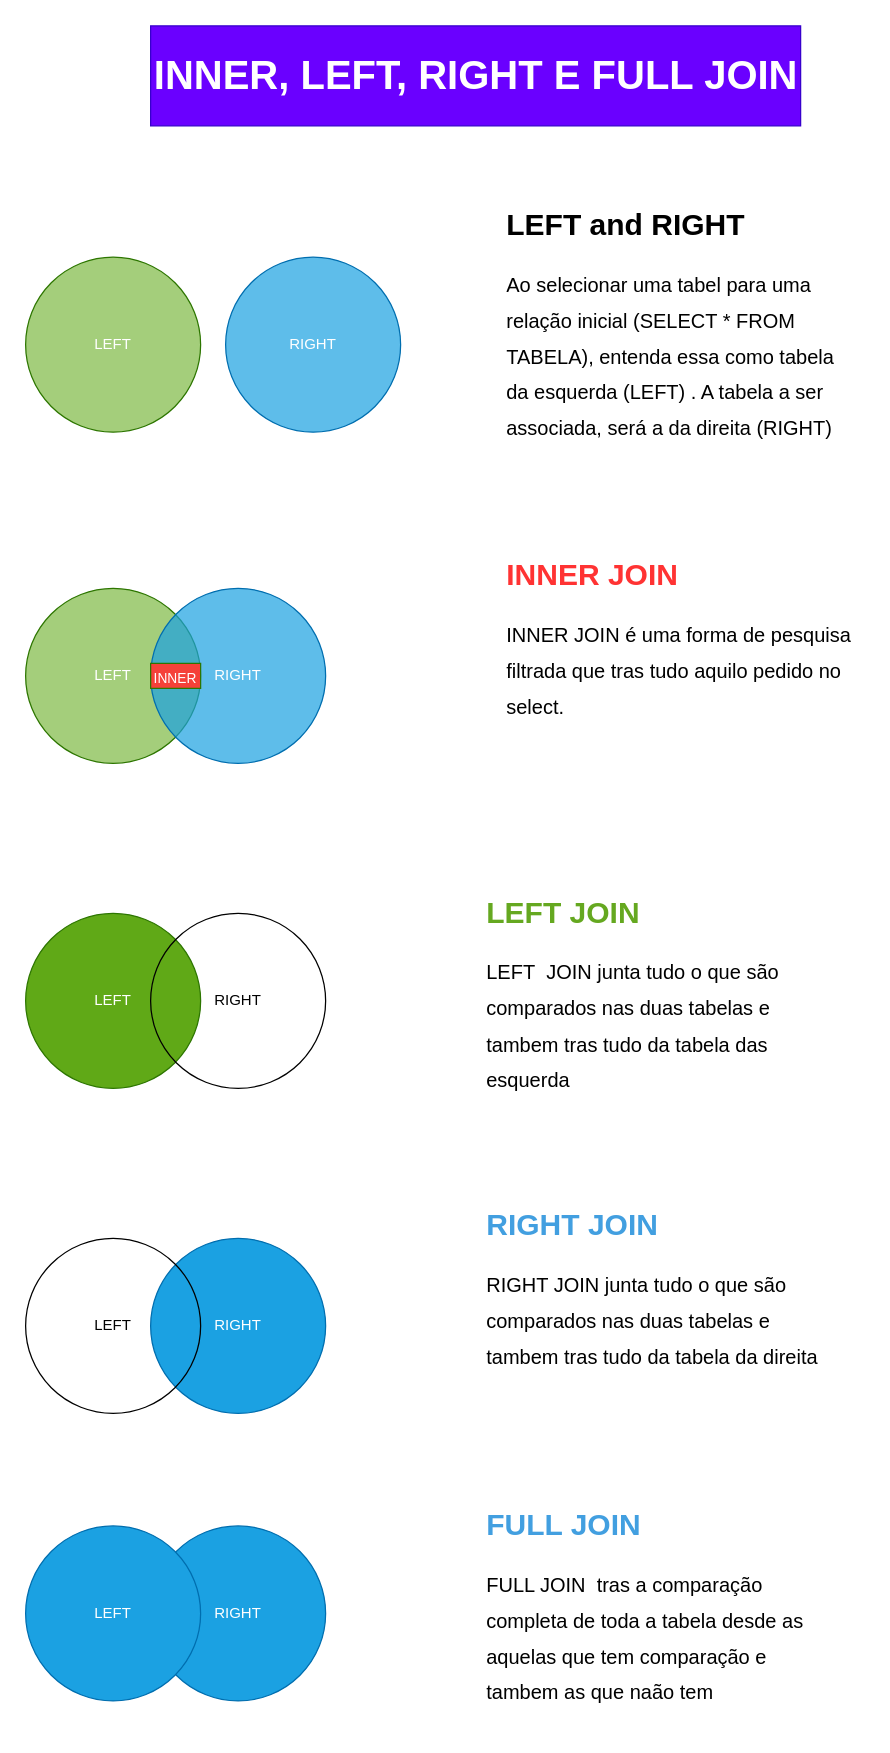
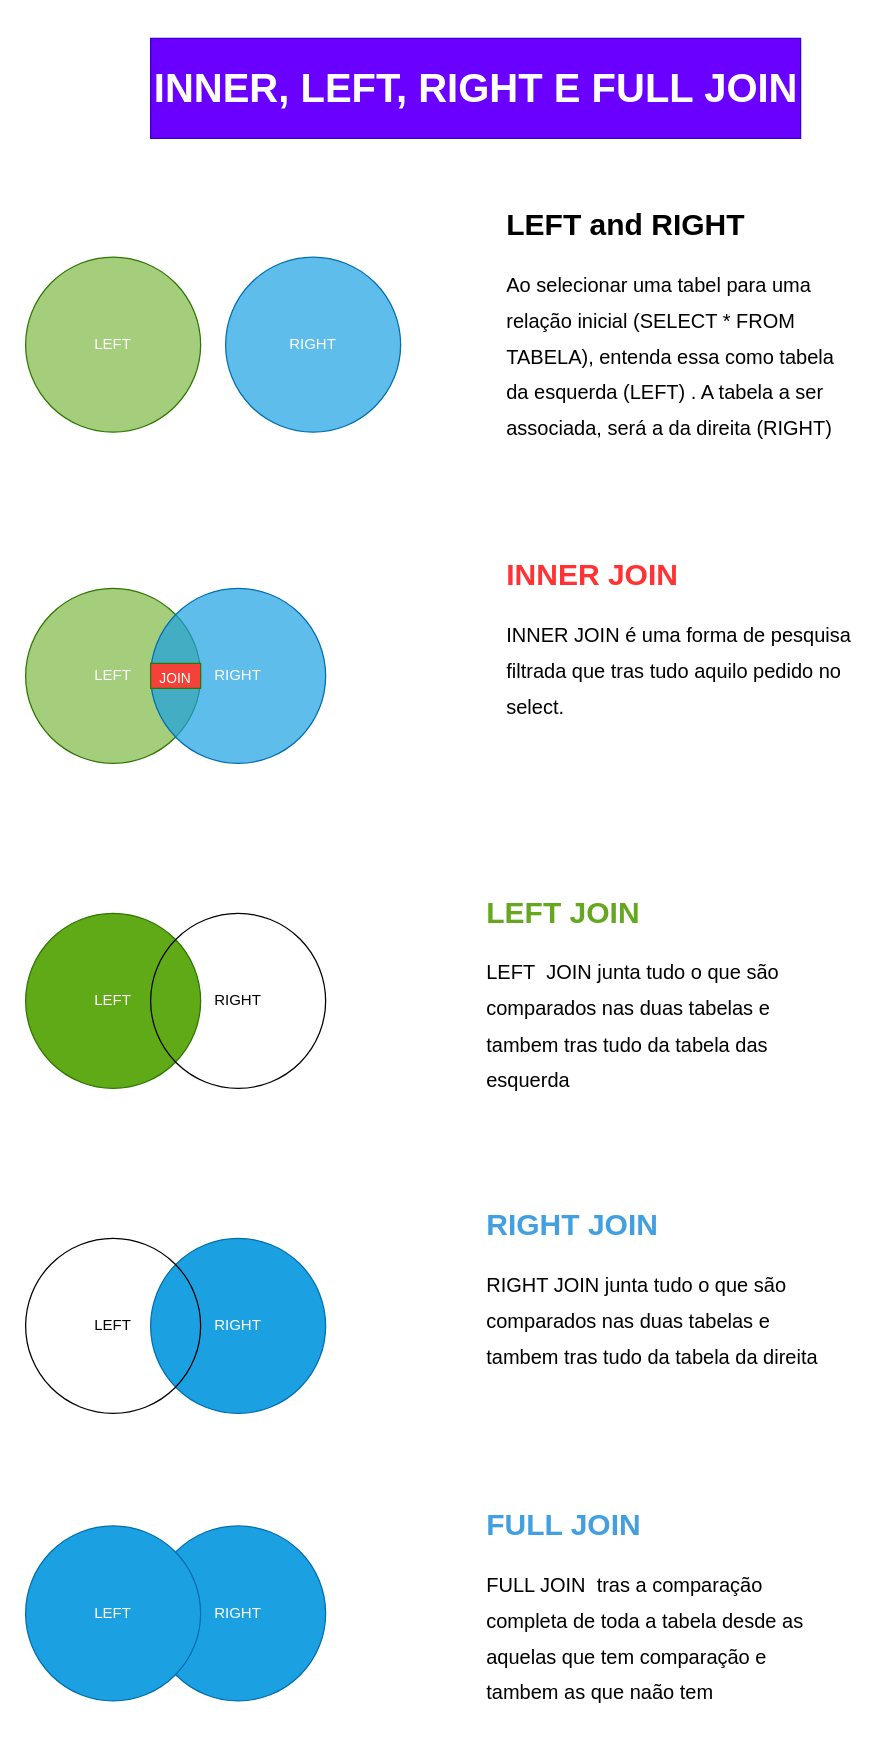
node "INNER, LEFT, RIGHT E FULL JOIN": moved (476, 76) -> (476, 88)
node "INNER": label "INNER" -> "JOIN"
